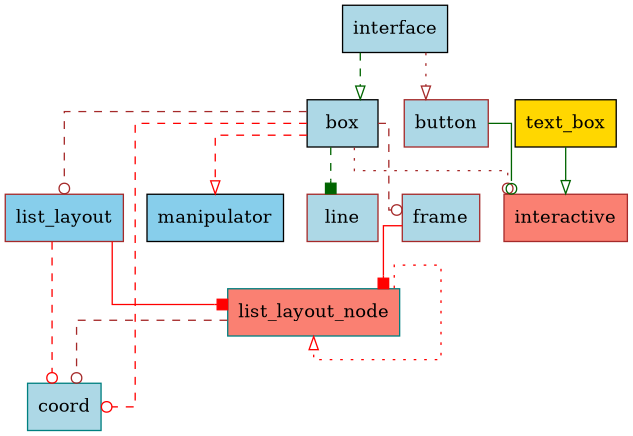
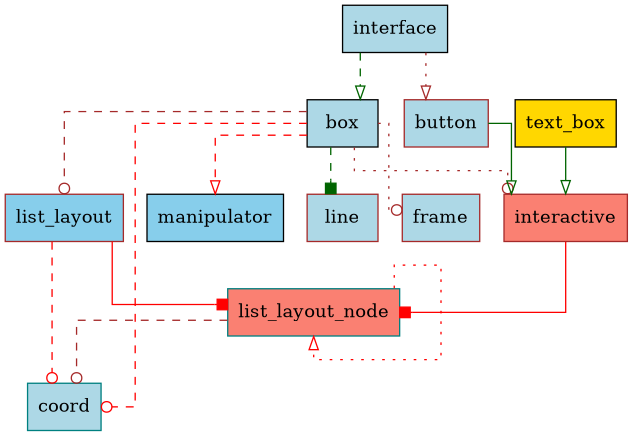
edge "button" -> "interactive": arrowhead odot -> onormal
edge "box" -> "frame": style dashed -> dotted
edge "frame" -> "list_layout_node": now "interactive" -> "list_layout_node"
